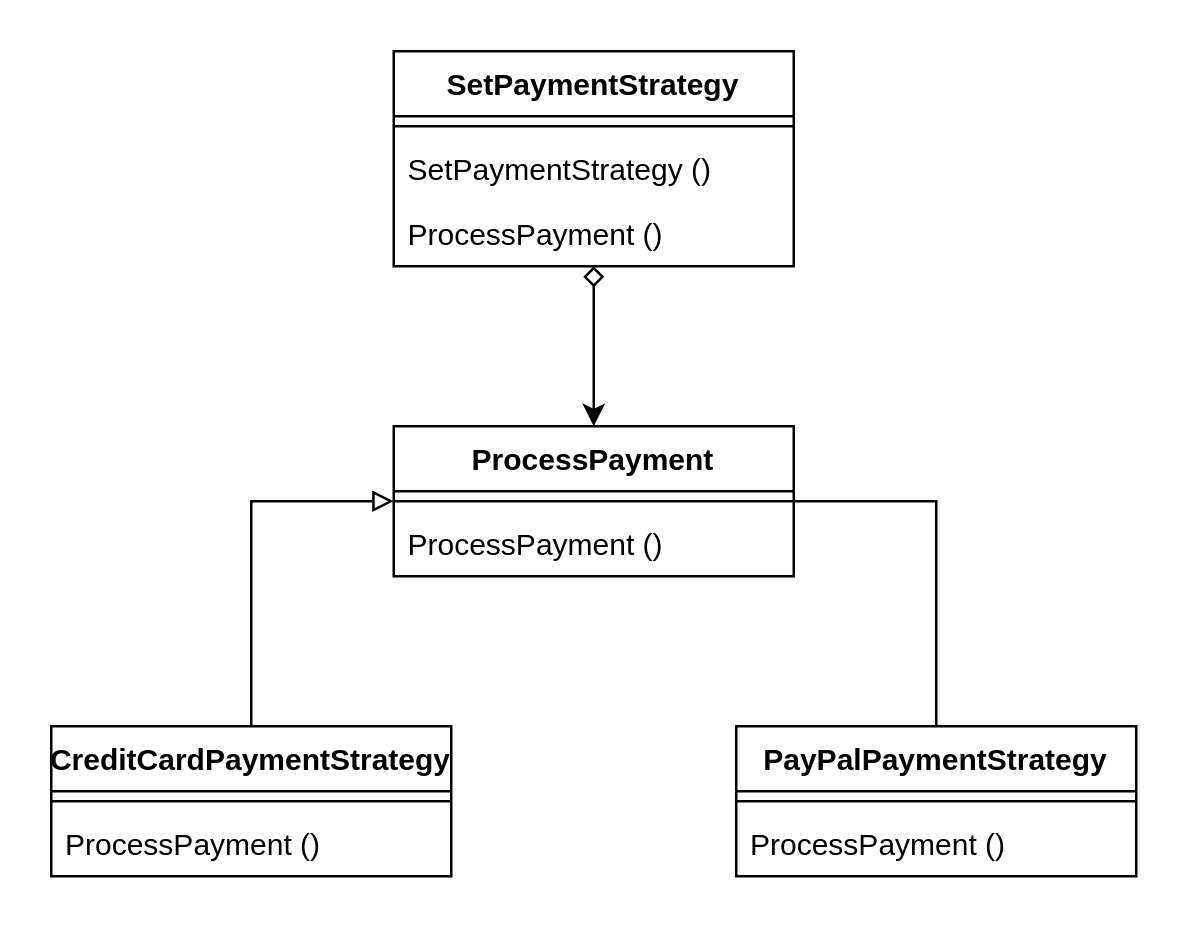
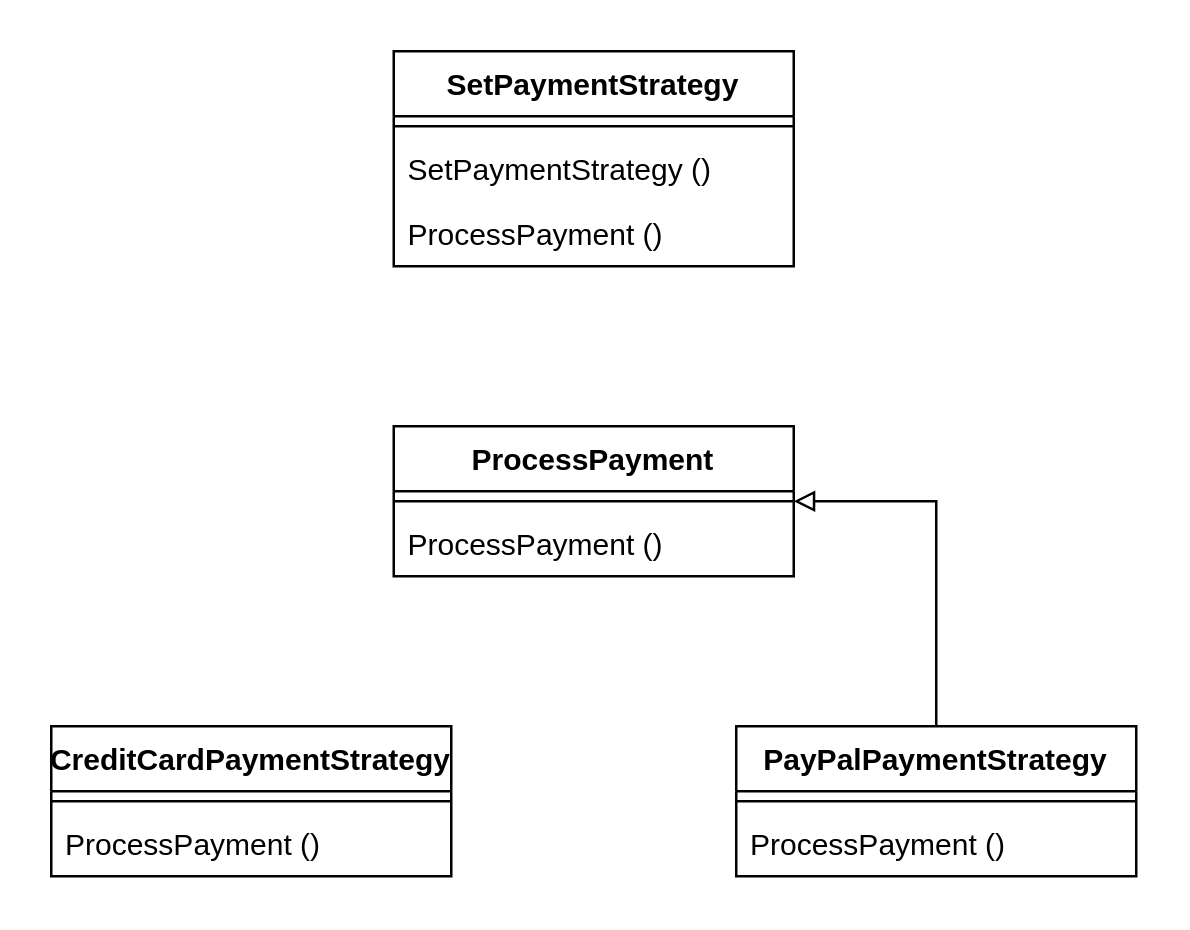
edge "SetPaymentStrategy" -- "ProcessPayment": removed
edge "ProcessPayment" -- "PayPalPaymentStrategy": arrowhead none -> block
edge "CreditCardPaymentStrategy" -> "ProcessPayment": removed
